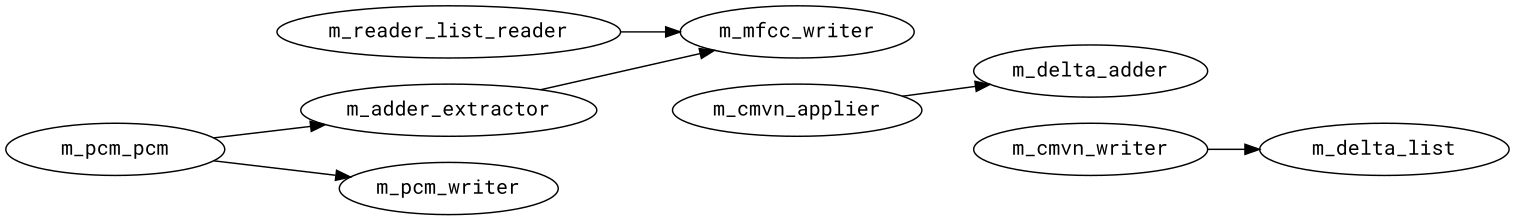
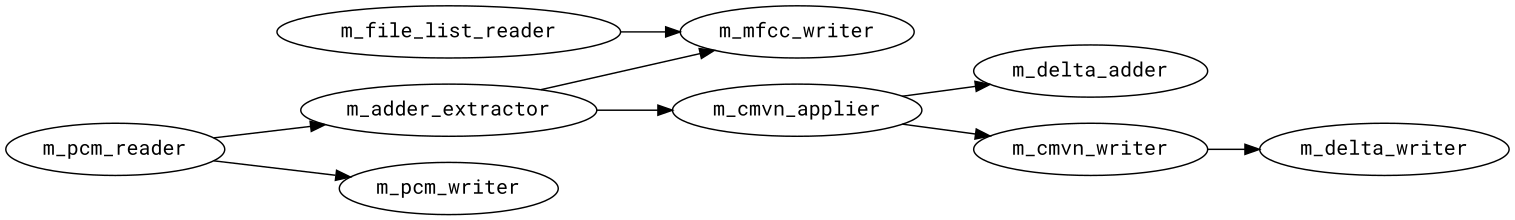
node "m_reader_list_reader": label "m_reader_list_reader" -> "m_file_list_reader"
edge "m_adder_extractor" -> "m_cmvn_applier": added
edge "m_cmvn_applier" -> "m_cmvn_writer": added
node "m_pcm_pcm": label "m_pcm_pcm" -> "m_pcm_reader"
node "m_delta_list": label "m_delta_list" -> "m_delta_writer"
